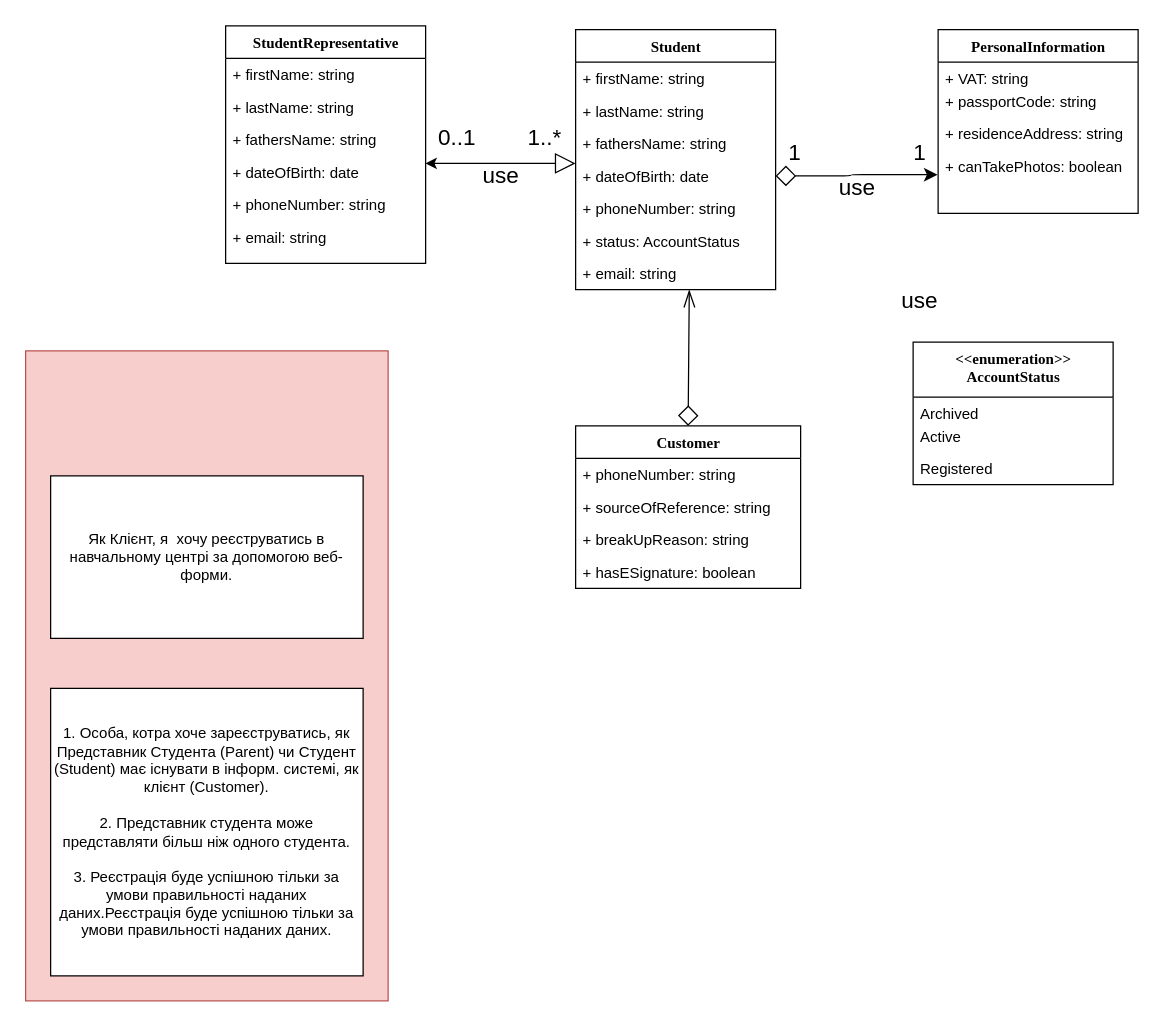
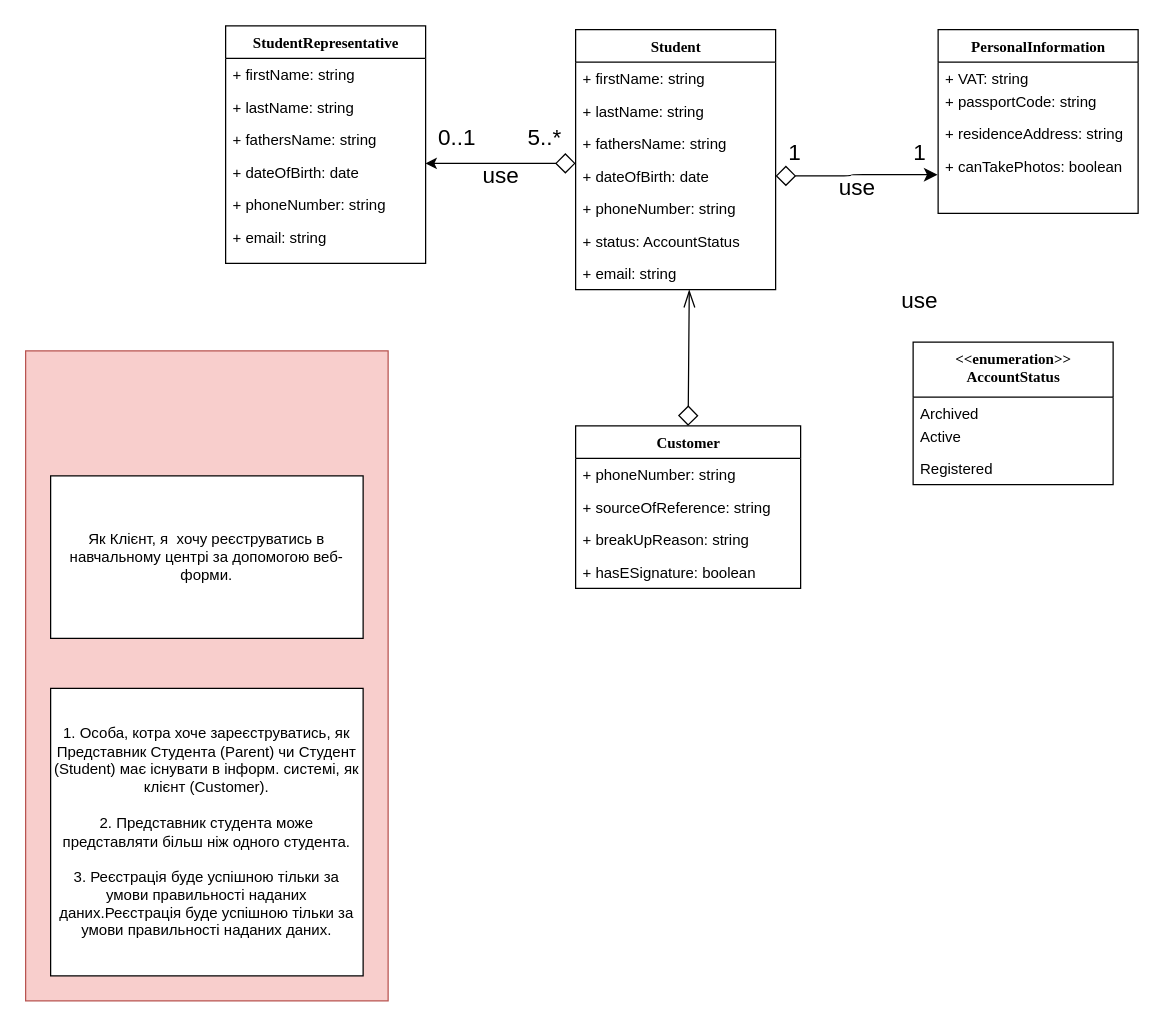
node "1..*": label "1..*" -> "5..*"
edge "StudentRepresentative" -- "Student": arrowhead block -> diamond
